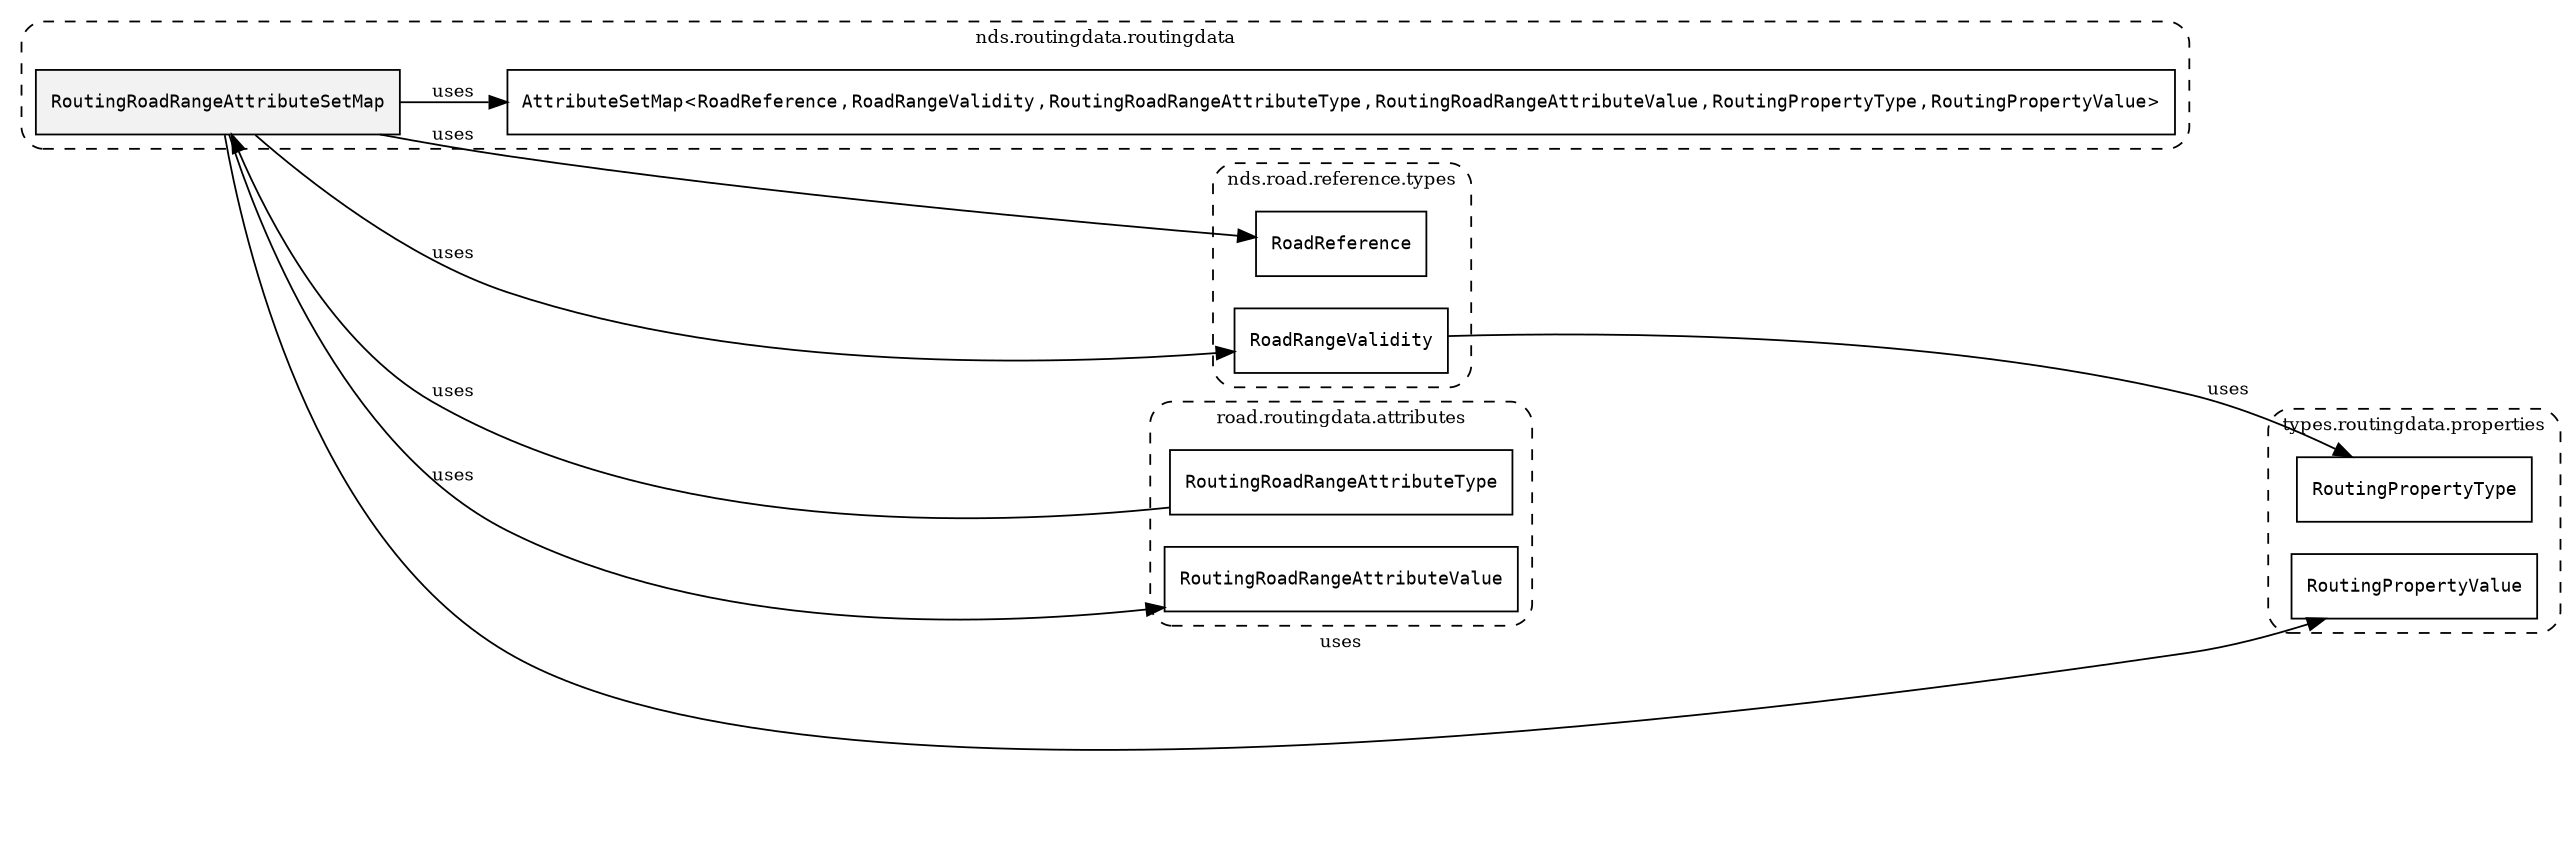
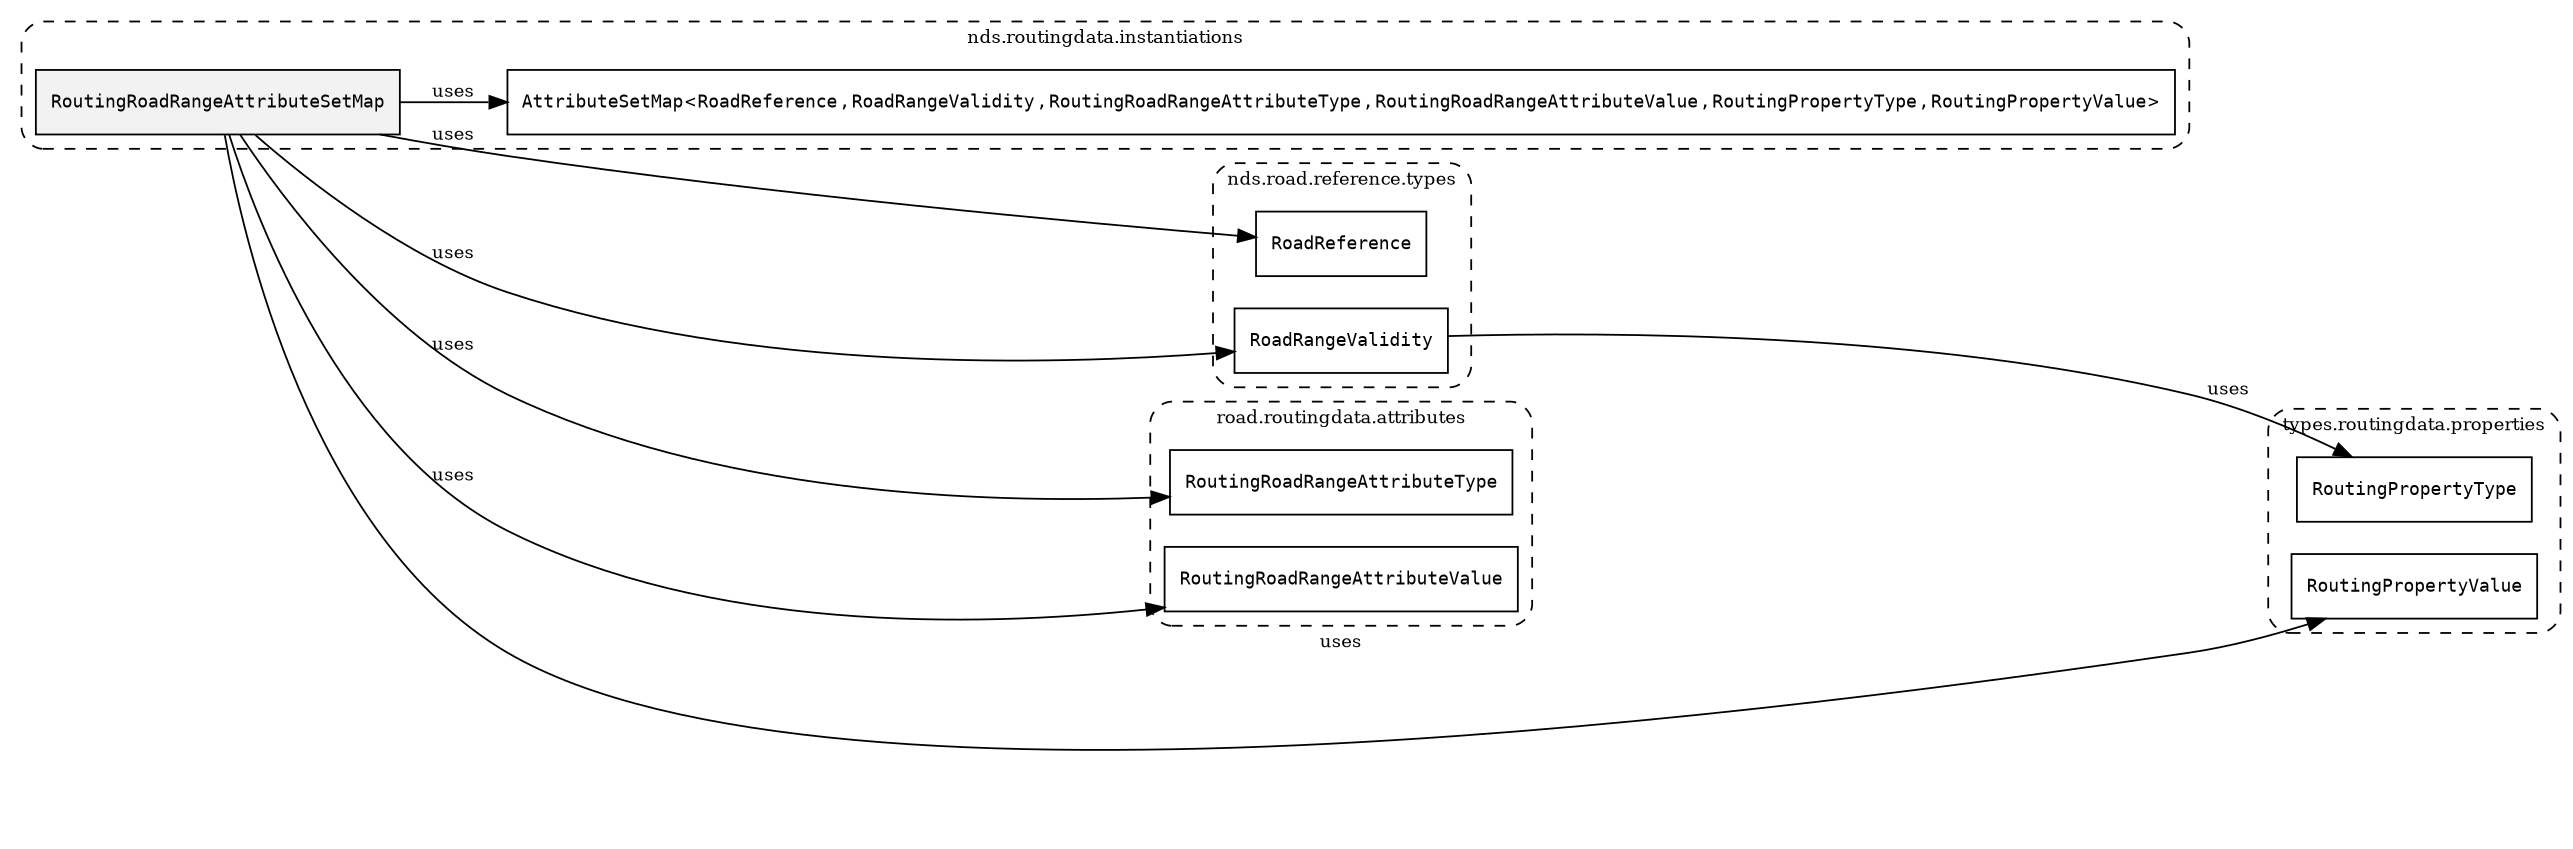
cluster "nds.routingdata.routingdata": label "nds.routingdata.routingdata" -> "nds.routingdata.instantiations"
edge "RoutingRoadRangeAttributeType" -> "RoutingRoadRangeAttributeSetMap": reversed
